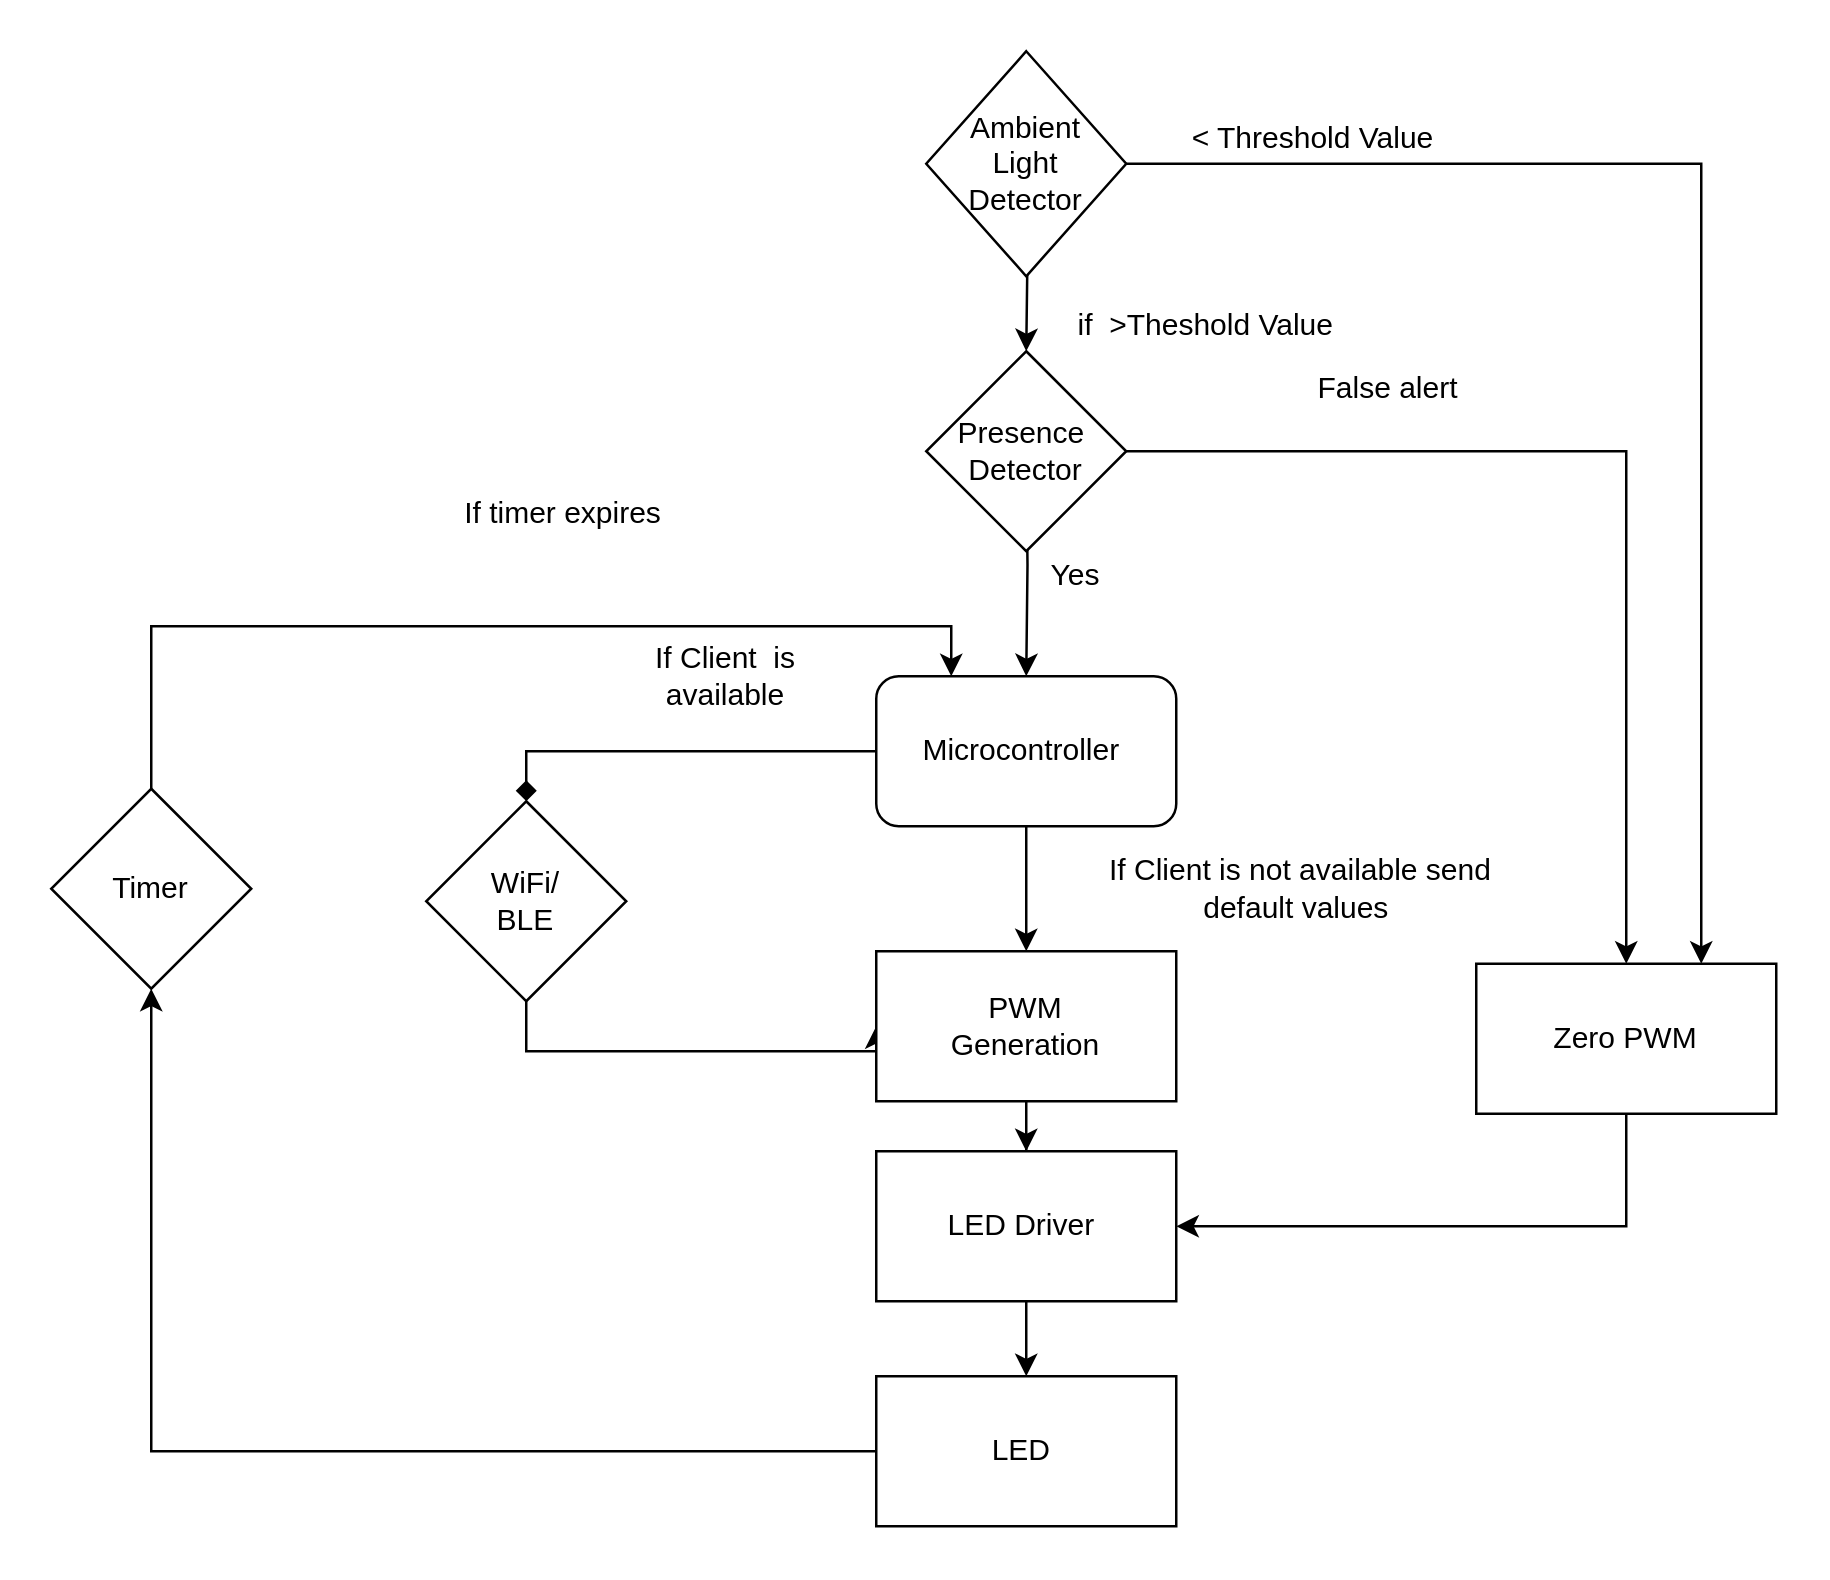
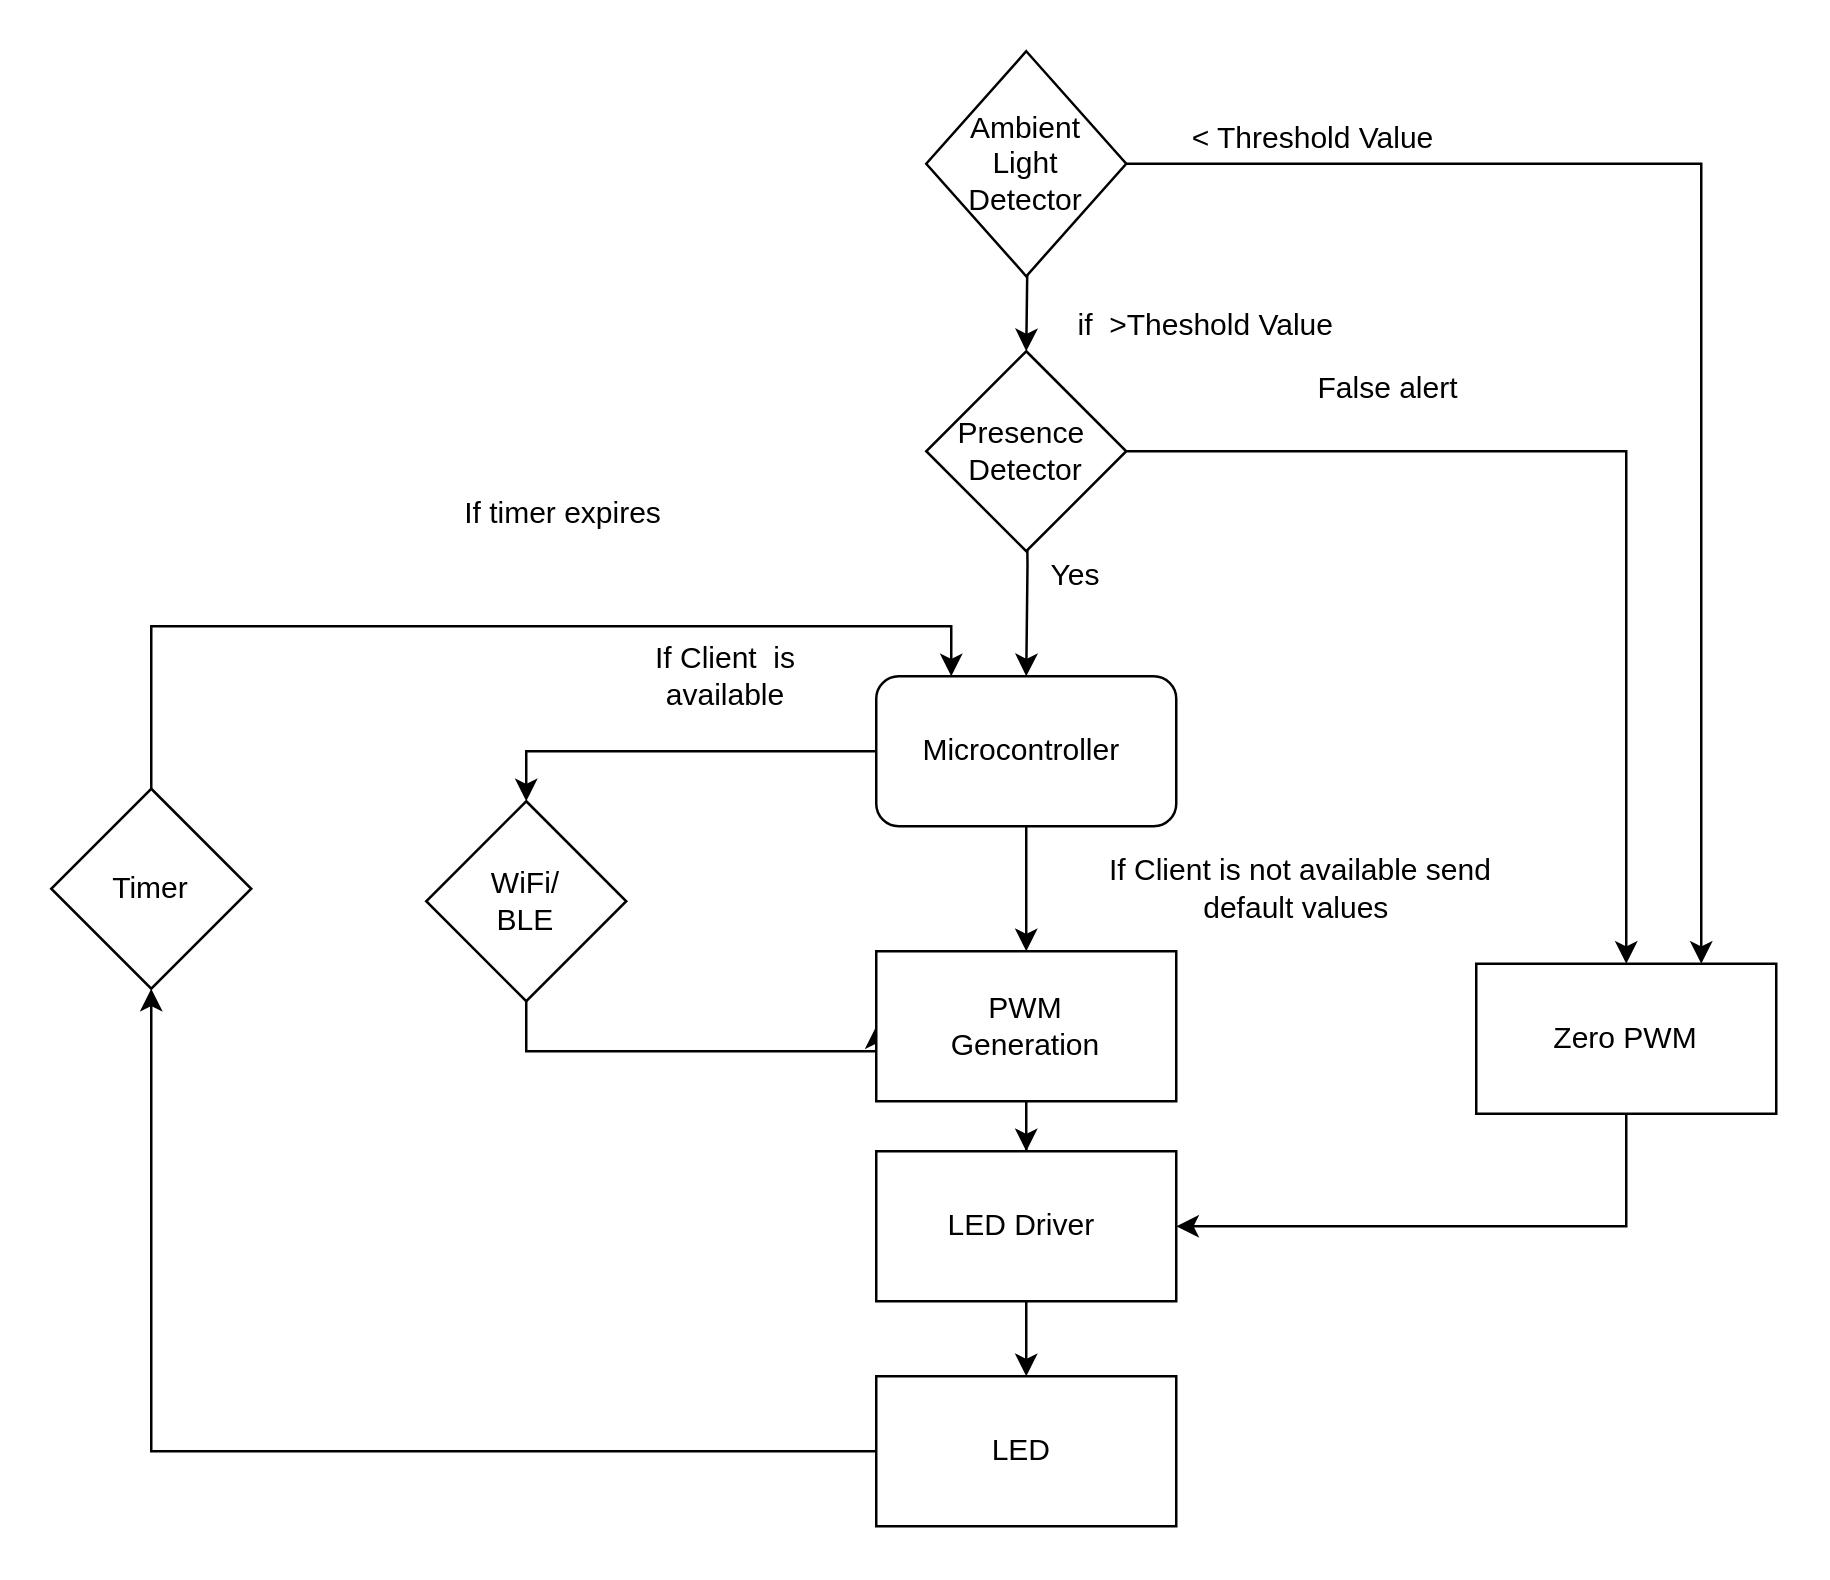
edge "Microcontroller" -> "WiFi/ BLE": arrowhead diamond -> classic
